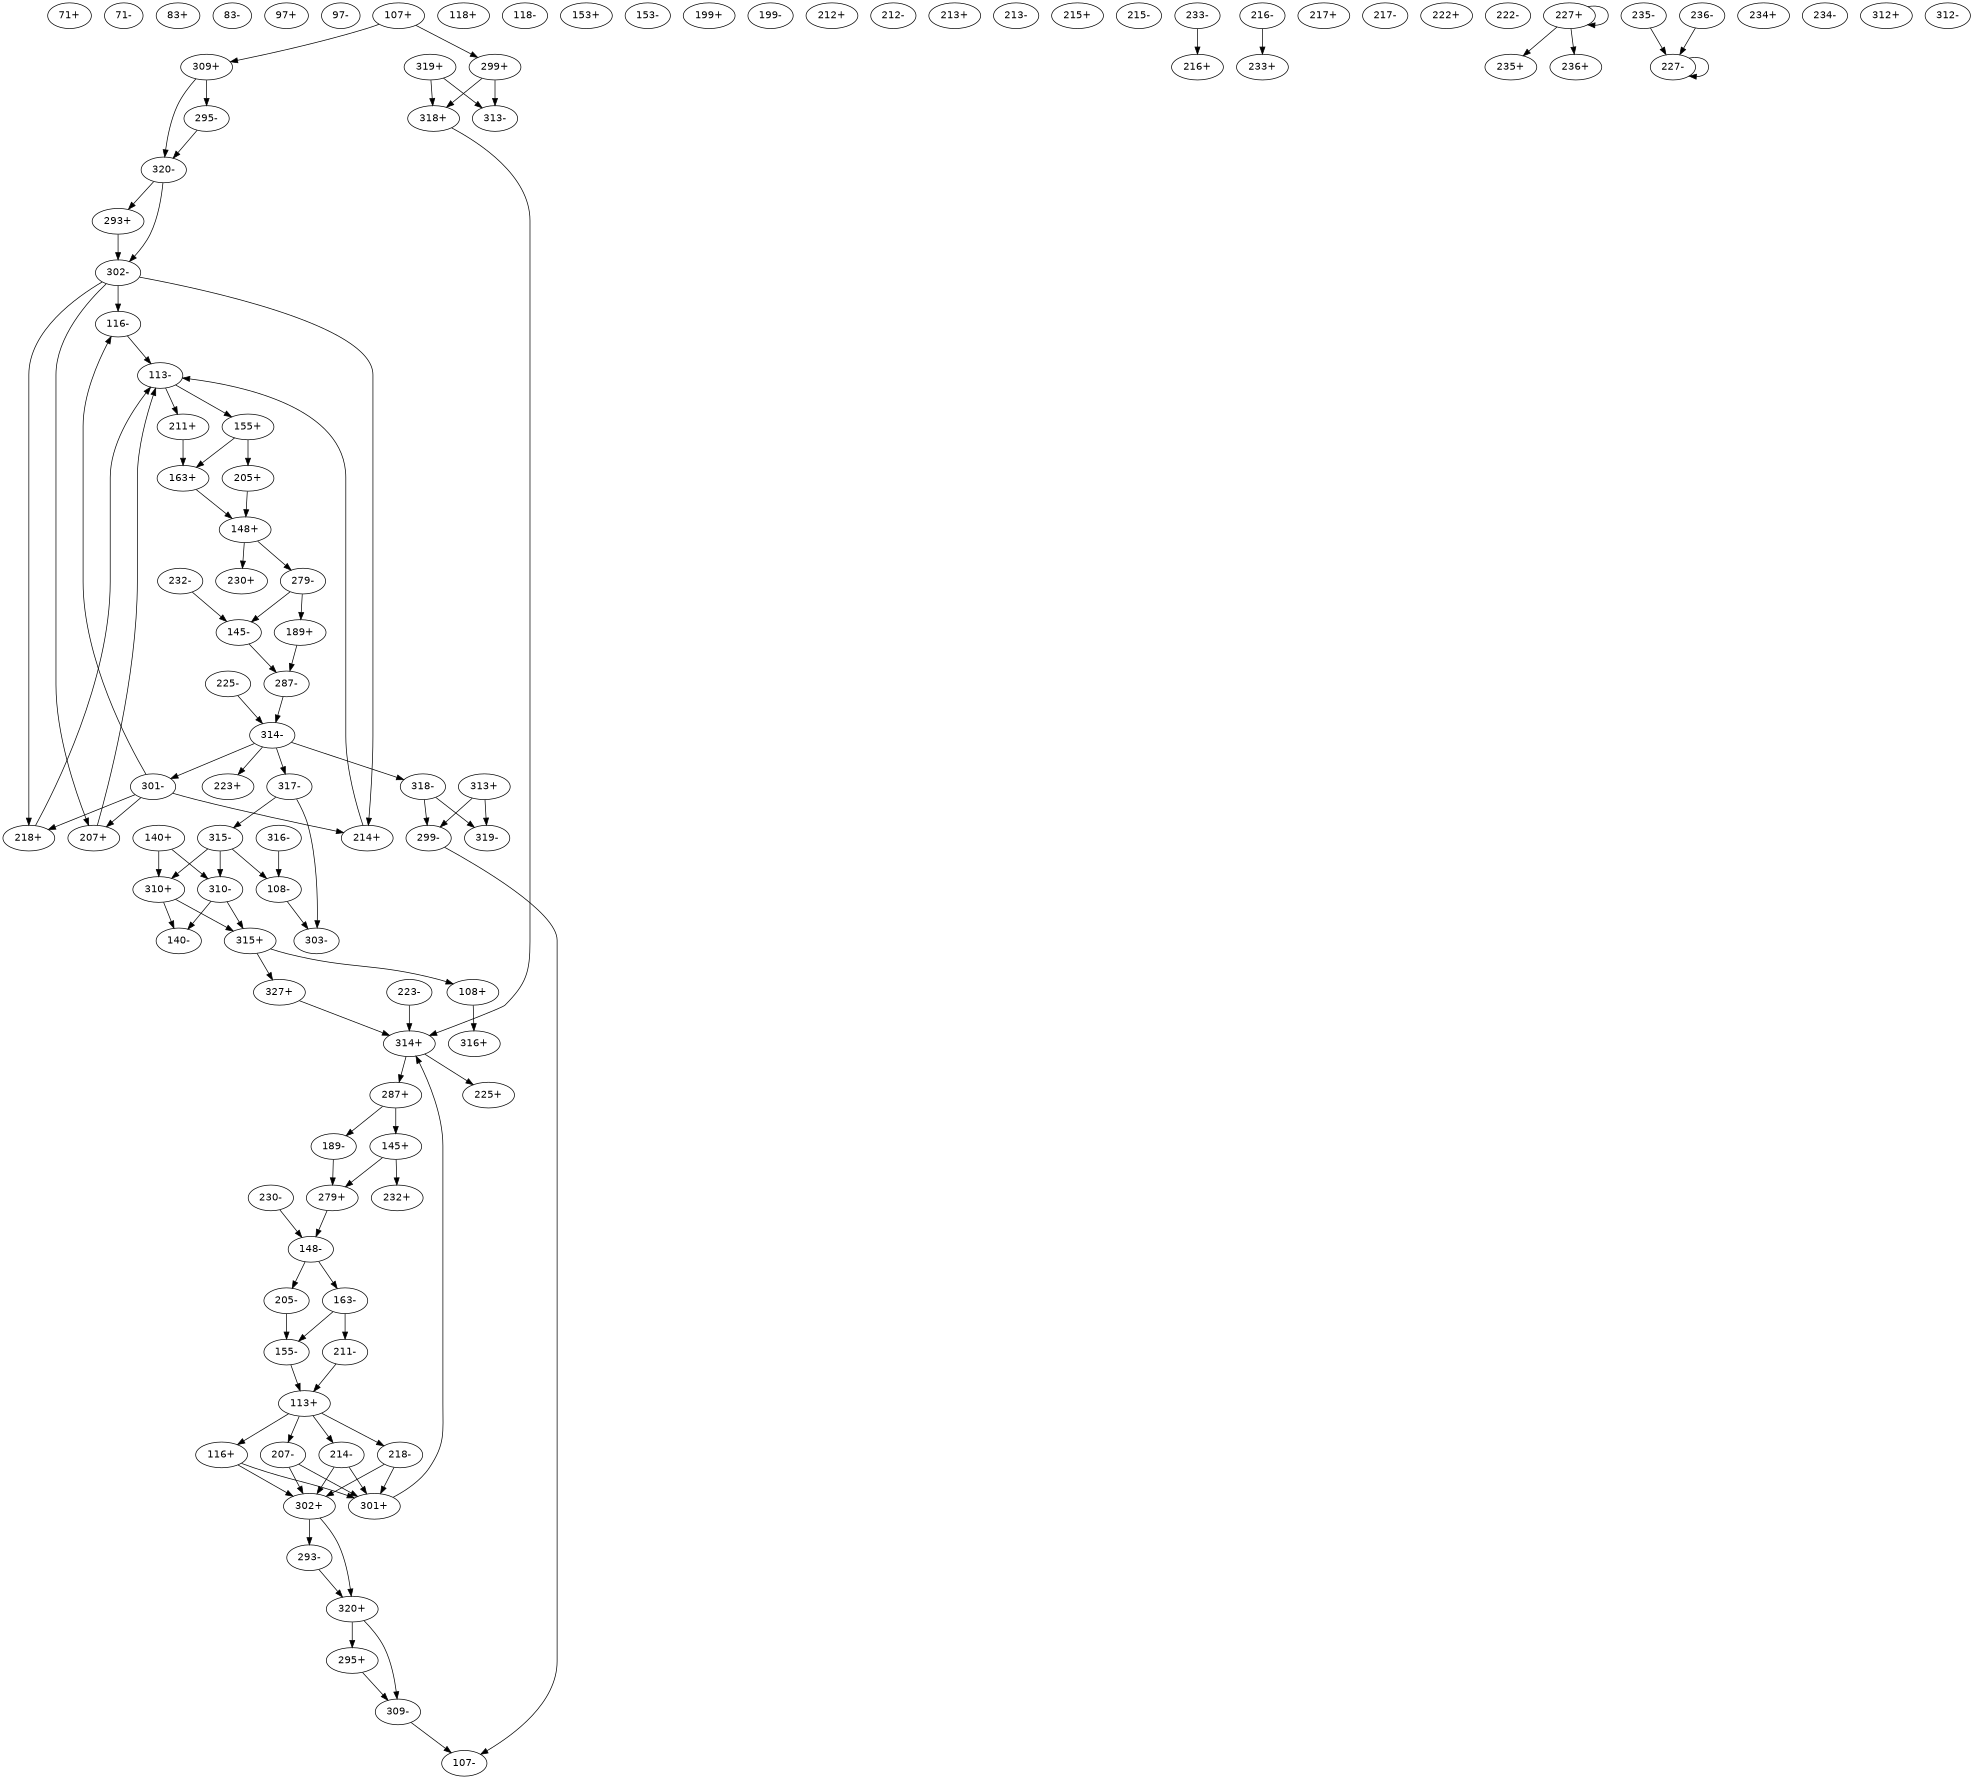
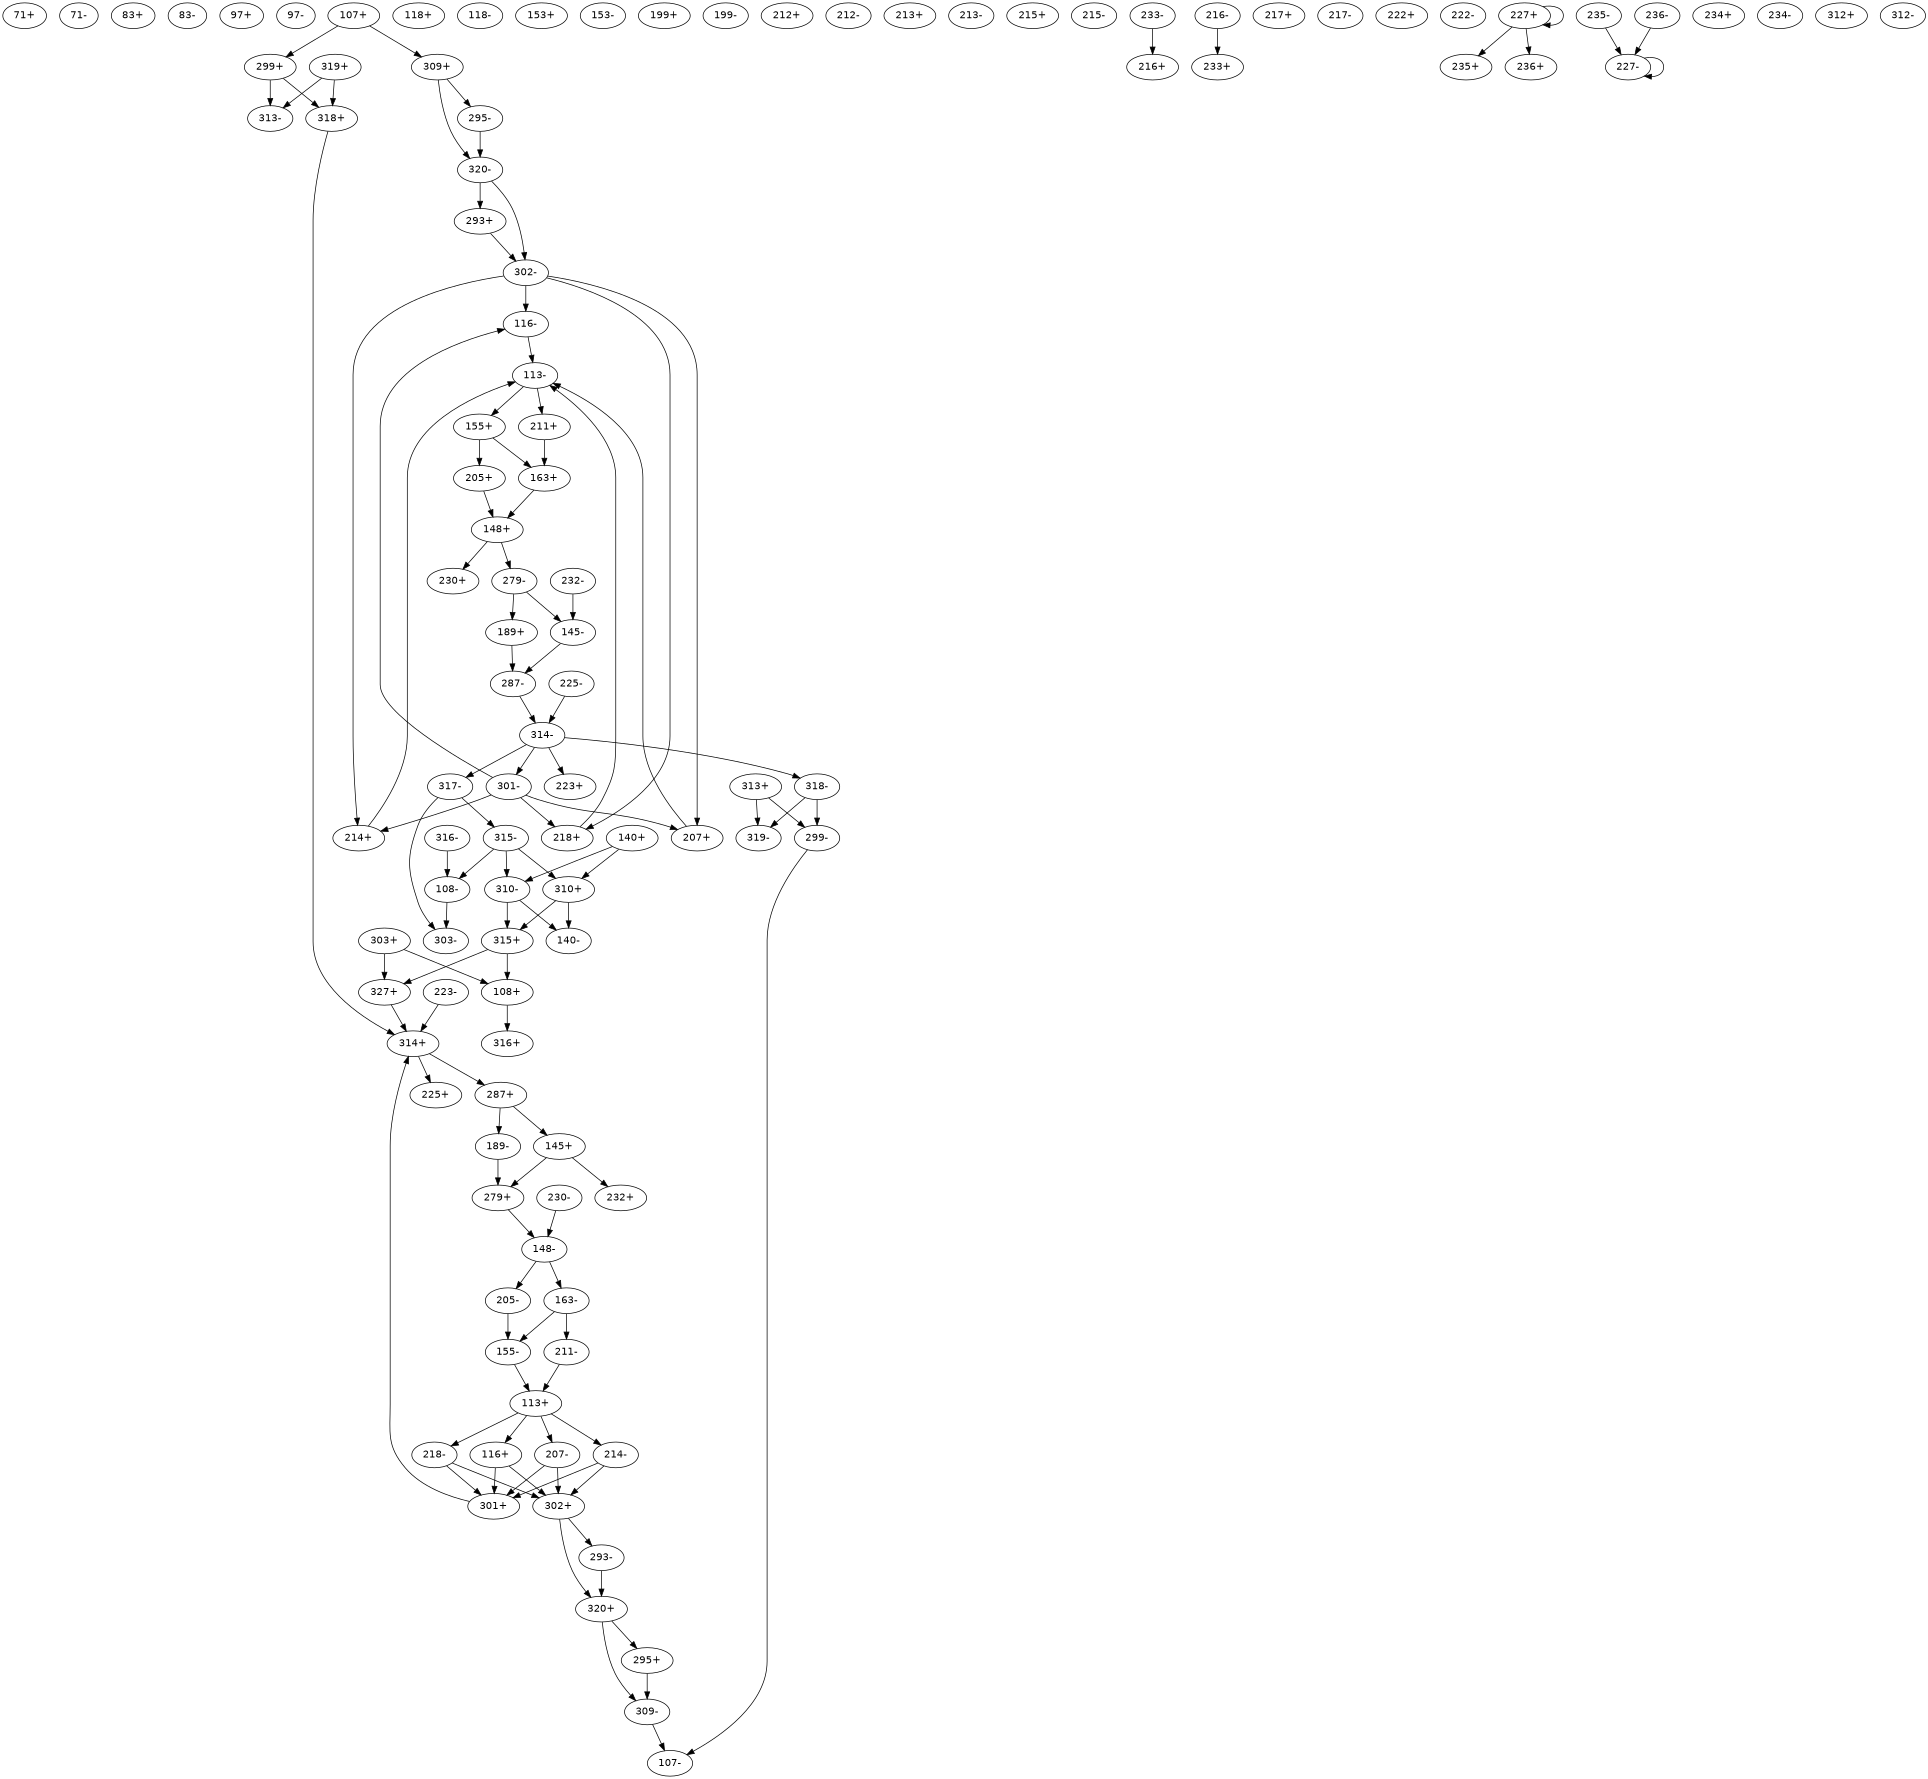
node "303+": added
